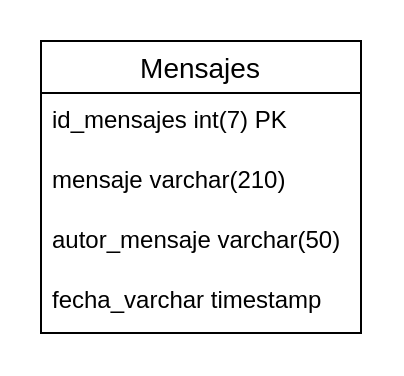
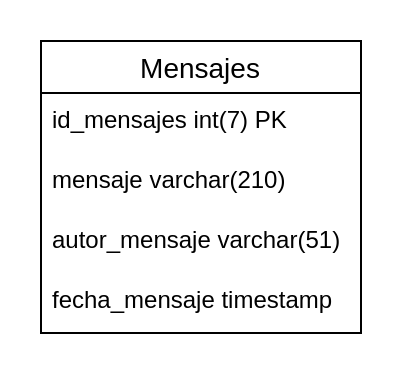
node "autor_mensaje varchar(50)": label "autor_mensaje varchar(50)" -> "autor_mensaje varchar(51)"
node "fecha_varchar timestamp": label "fecha_varchar timestamp" -> "fecha_mensaje timestamp"
